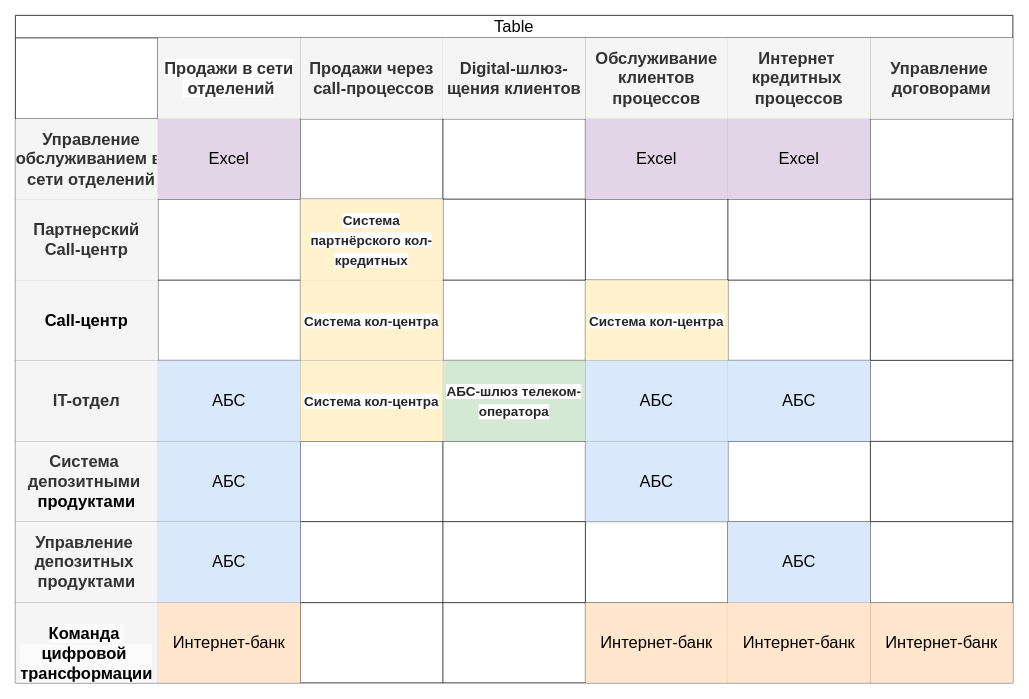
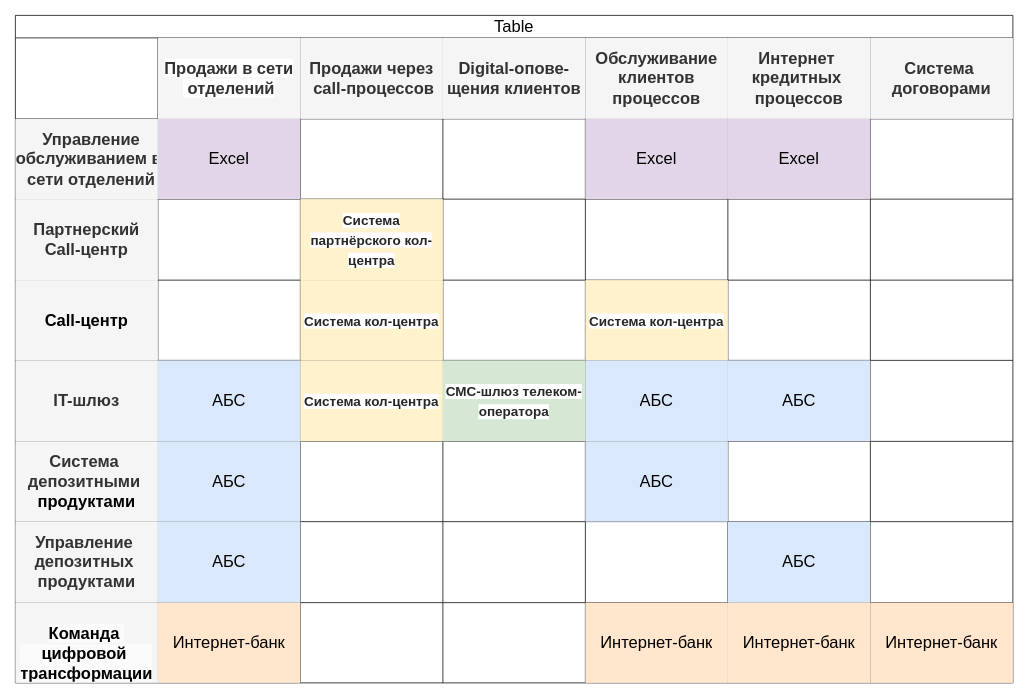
node "Digital-шлюз- щения клиентов": label "Digital-шлюз- щения клиентов" -> "Digital-опове- щения клиентов"
node "Управление договорами": label "Управление договорами" -> "Система договорами"
node "Система партнёрского кол-кредитных": label "Система партнёрского кол-кредитных" -> "Система партнёрского кол-центра"
node "IT-отдел": label "IT-отдел" -> "IT-шлюз"
node "АБС-шлюз телеком-оператора": label "АБС-шлюз телеком-оператора" -> "СМС-шлюз телеком-оператора"
